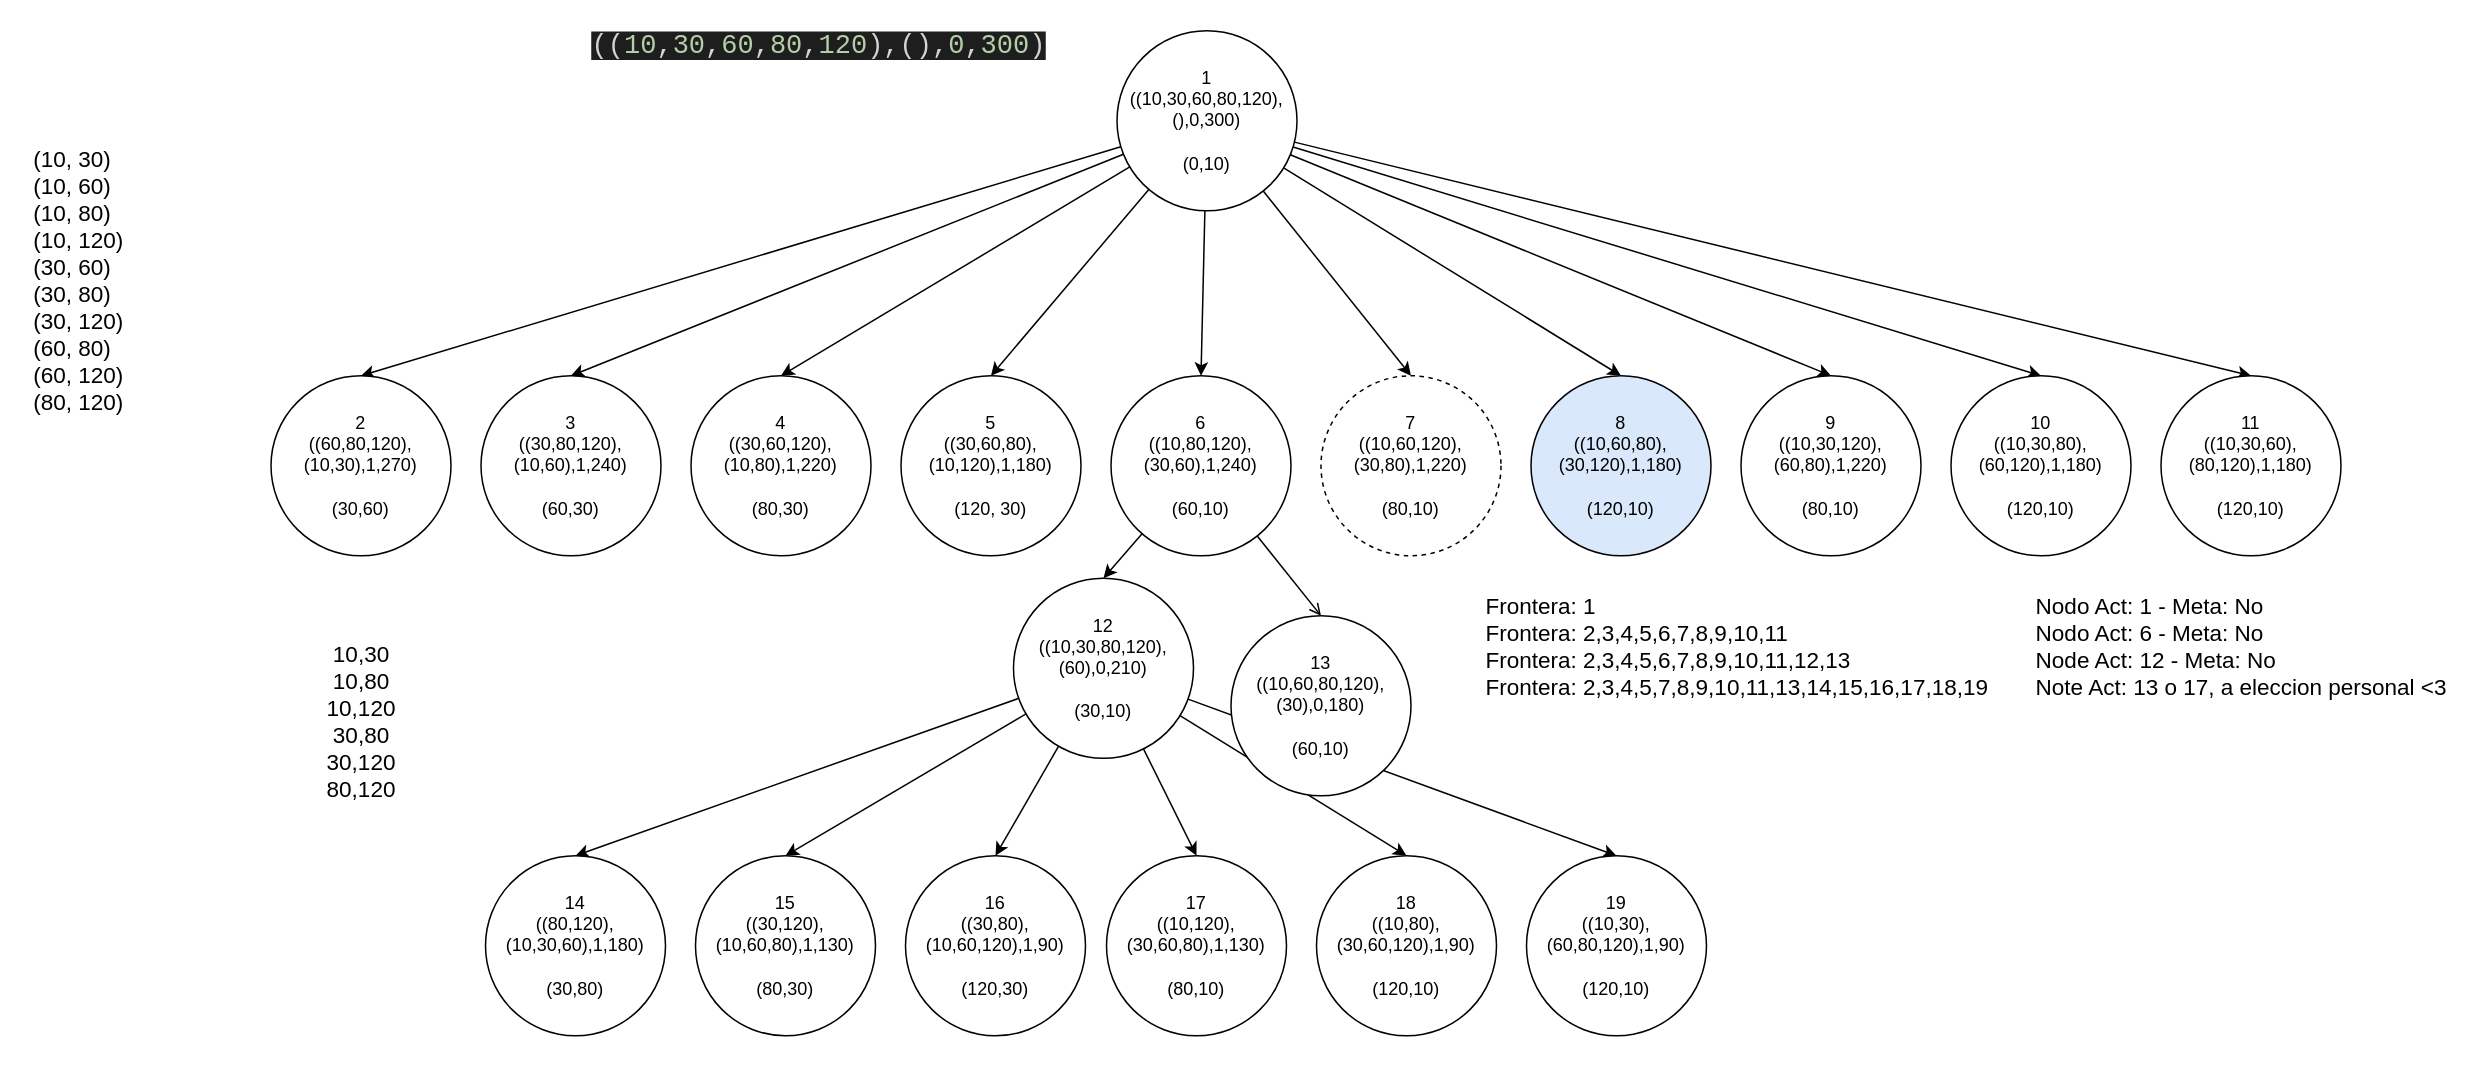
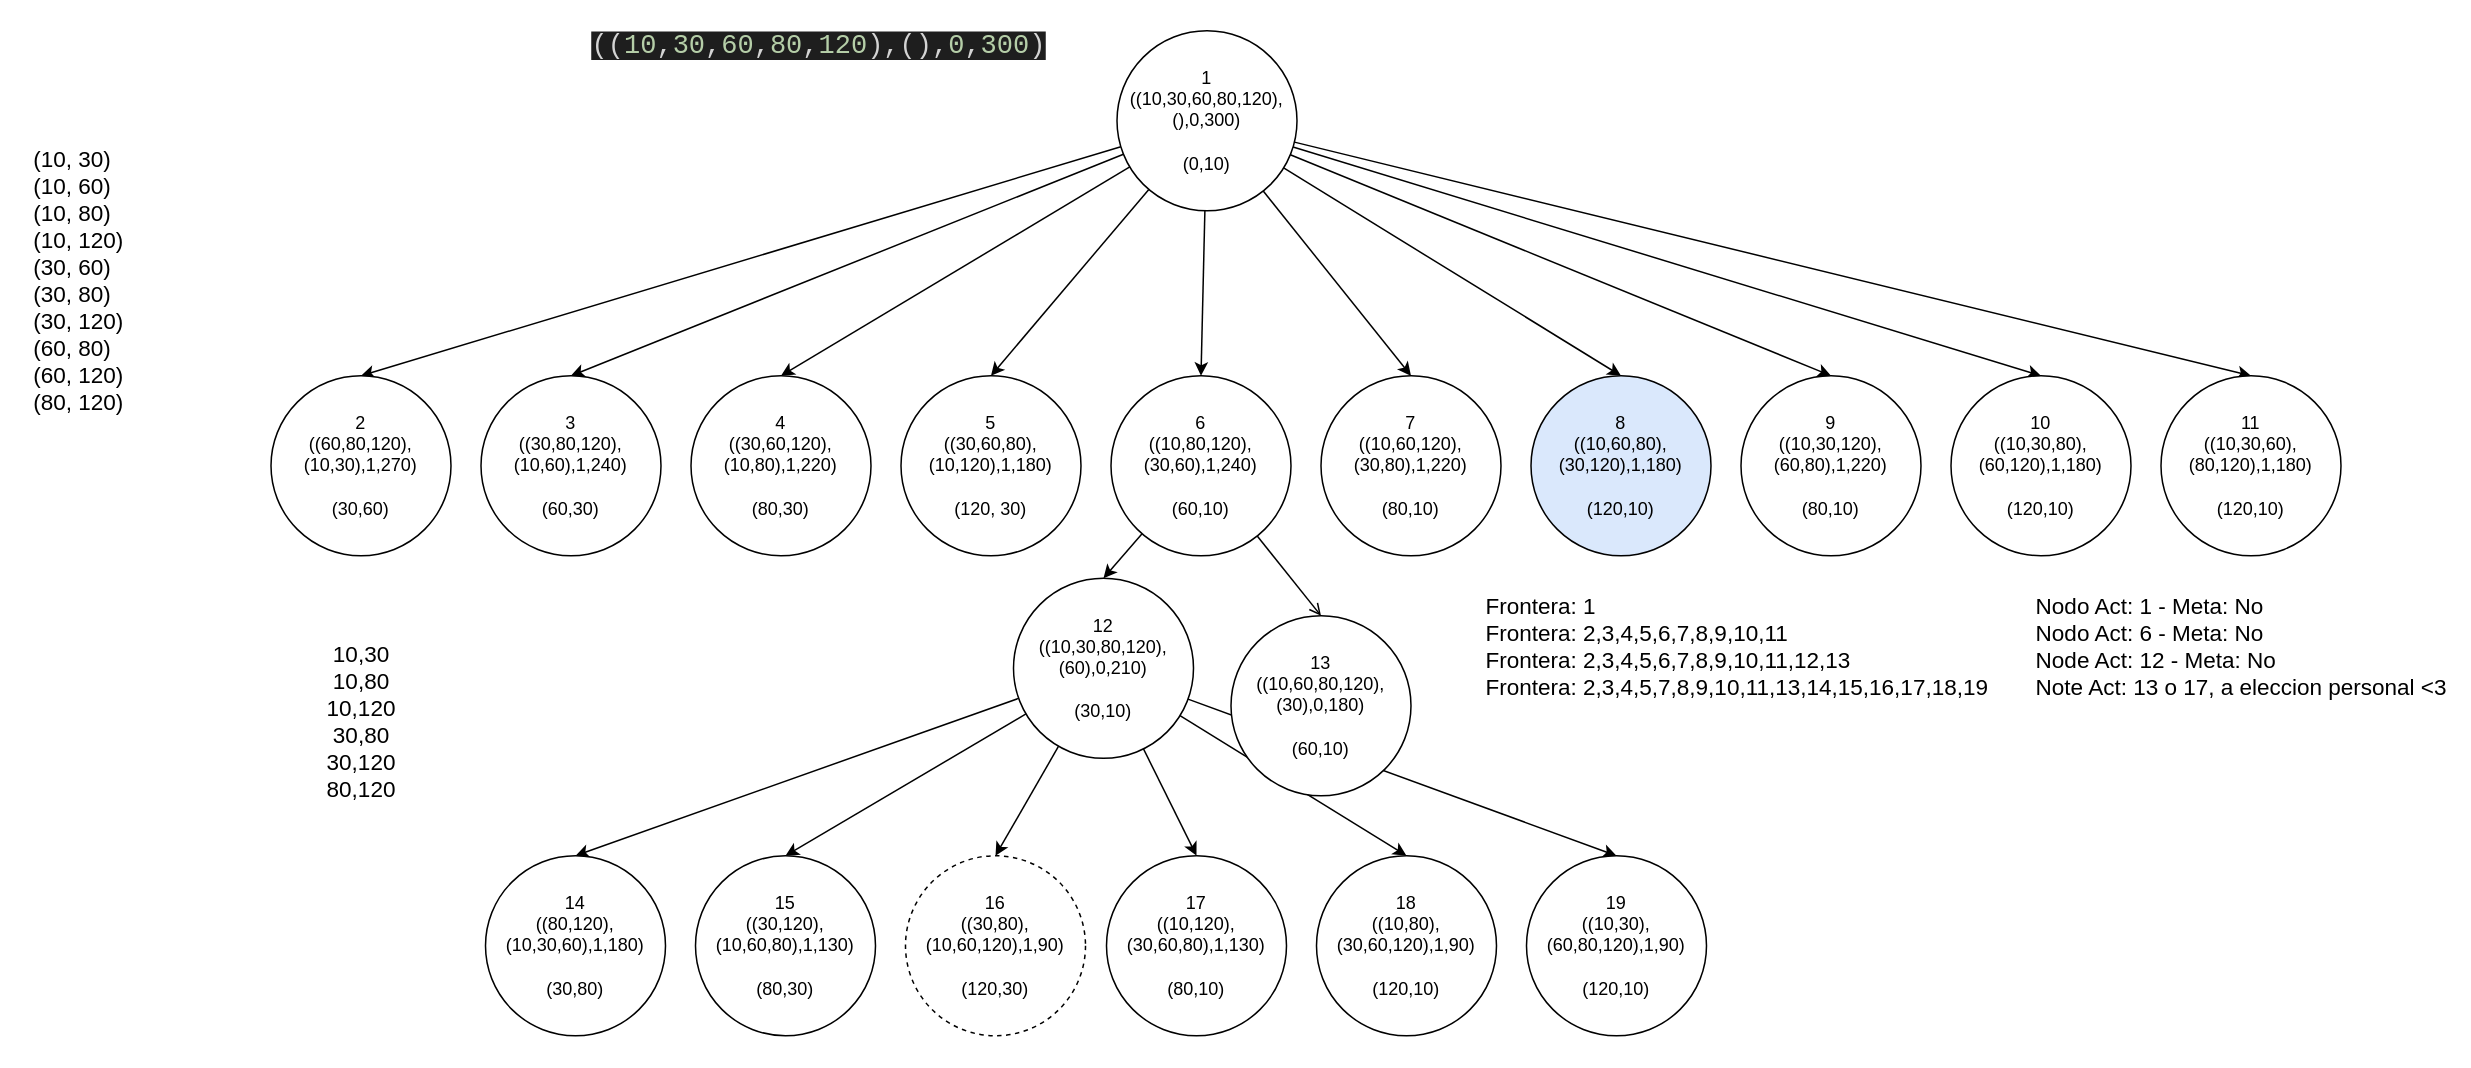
node "7 ((10,60,120),(30,80),1,220) (80,10)": style dashed -> solid
node "16 ((30,80),(10,60,120),1,90) (120,30)": style solid -> dashed
